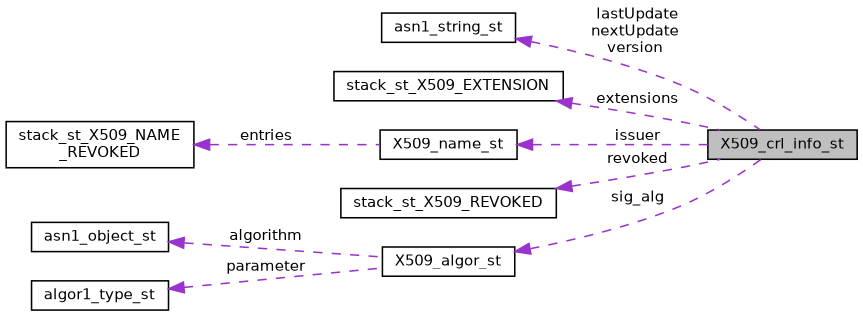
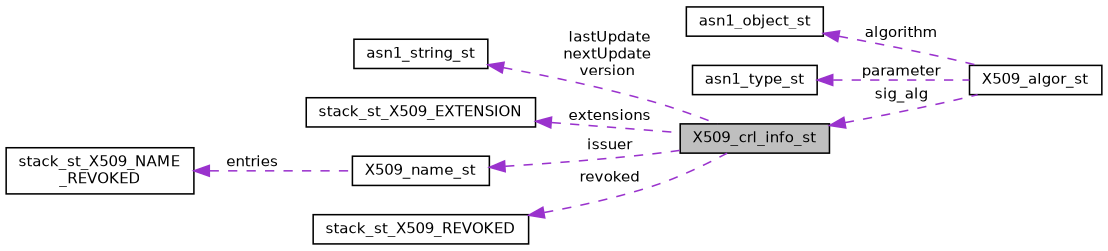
edge "X509_crl_info_st" -> "X509_algor_st": reversed
node "algor1_type_st": label "algor1_type_st" -> "asn1_type_st"
